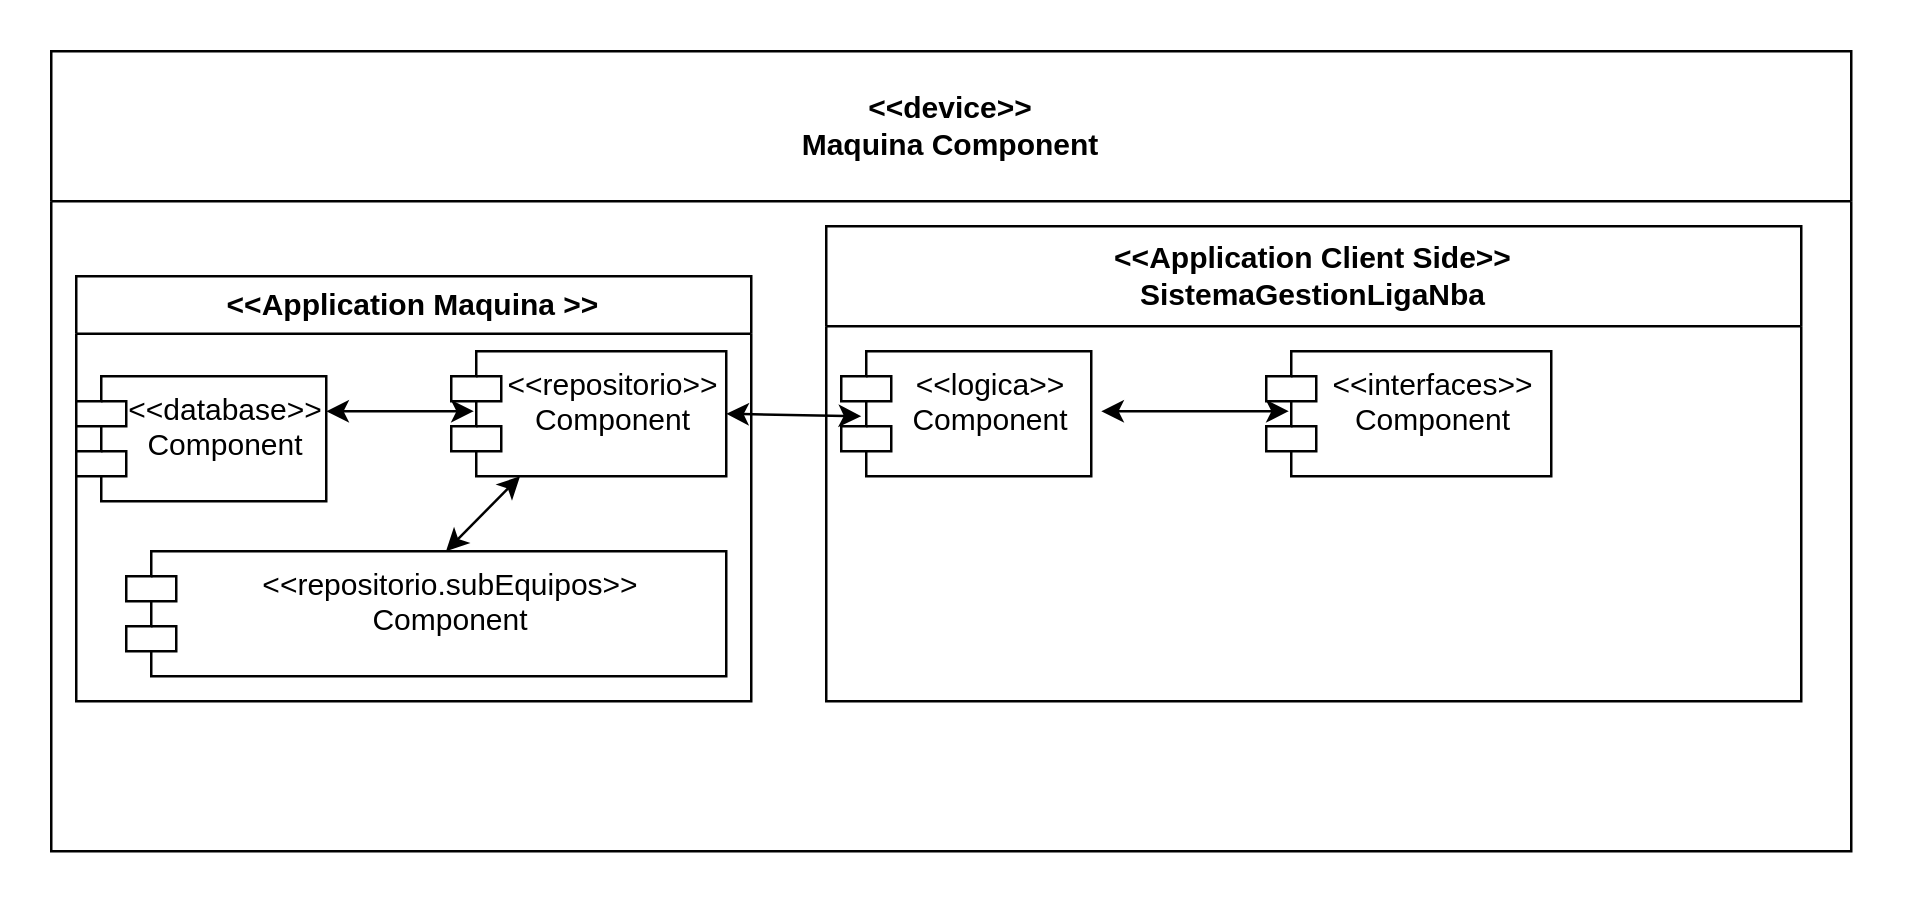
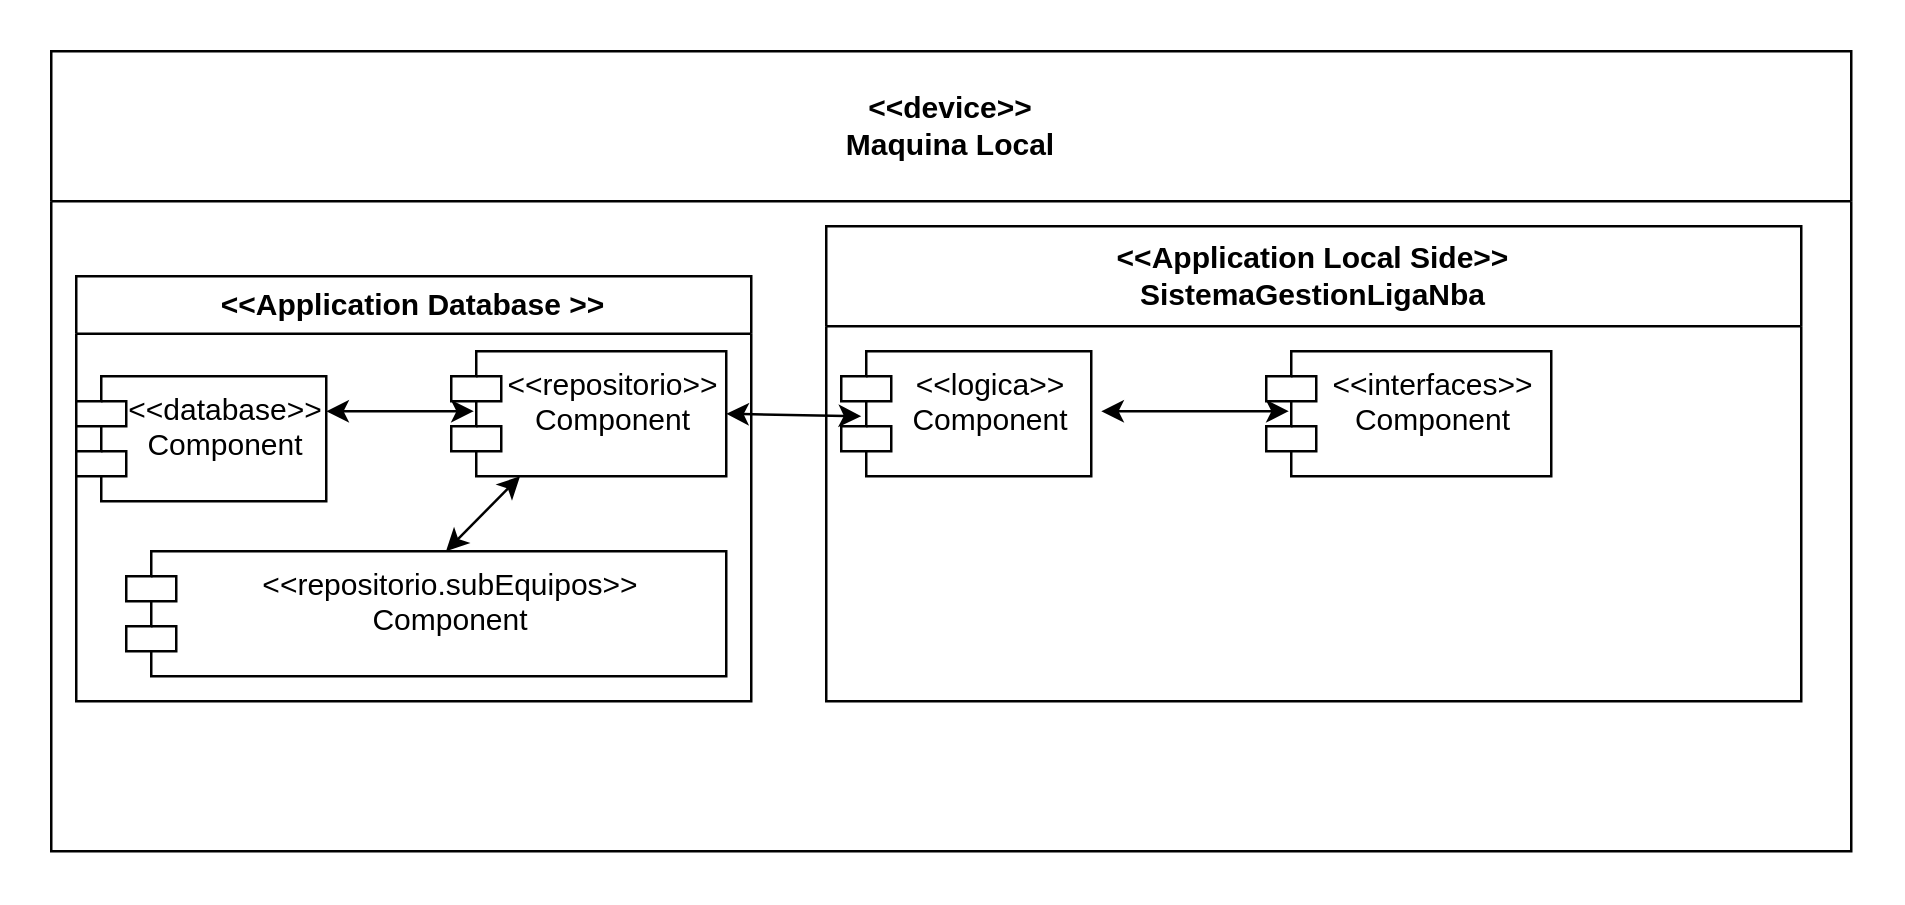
node "<<device>> Maquina Component": label "<<device>> Maquina Component" -> "<<device>> Maquina Local"
node "<<Application Client Side>> SistemaGestionLigaNba": label "<<Application Client Side>> SistemaGestionLigaNba" -> "<<Application Local Side>> SistemaGestionLigaNba"
node "<<Application Maquina >>": label "<<Application Maquina >>" -> "<<Application Database >>"
